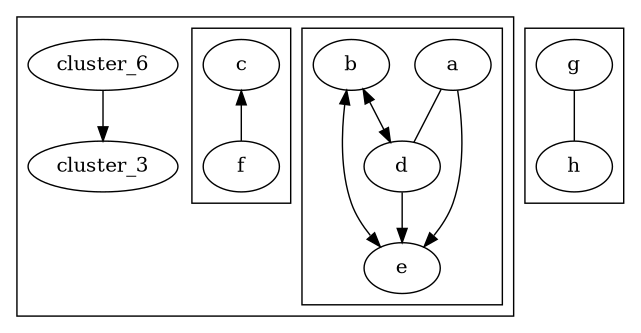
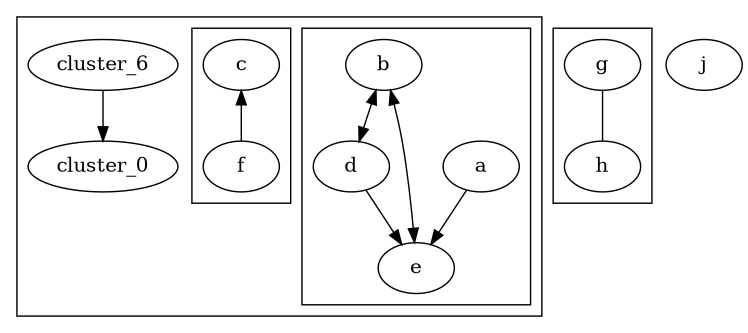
node "j": added
edge "a" -- "d": removed
node "cluster_3": label "cluster_3" -> "cluster_0"
